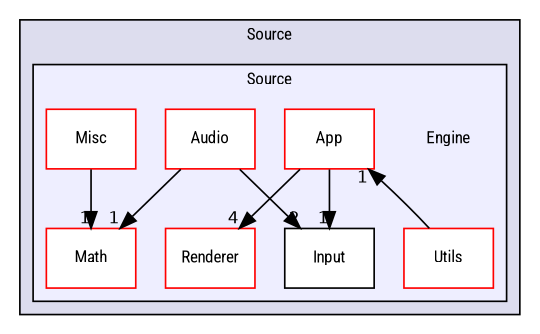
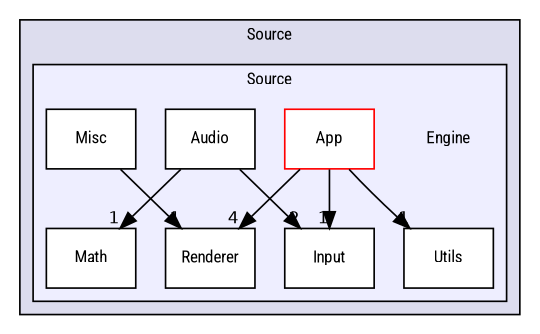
node "Misc": color red -> black
node "Audio": color red -> black
edge "Misc" -> "Math": now "Misc" -> "Renderer"
edge "Utils" -> "App": reversed
node "Math": color red -> black
node "Renderer": color red -> black
node "Utils": color red -> black
